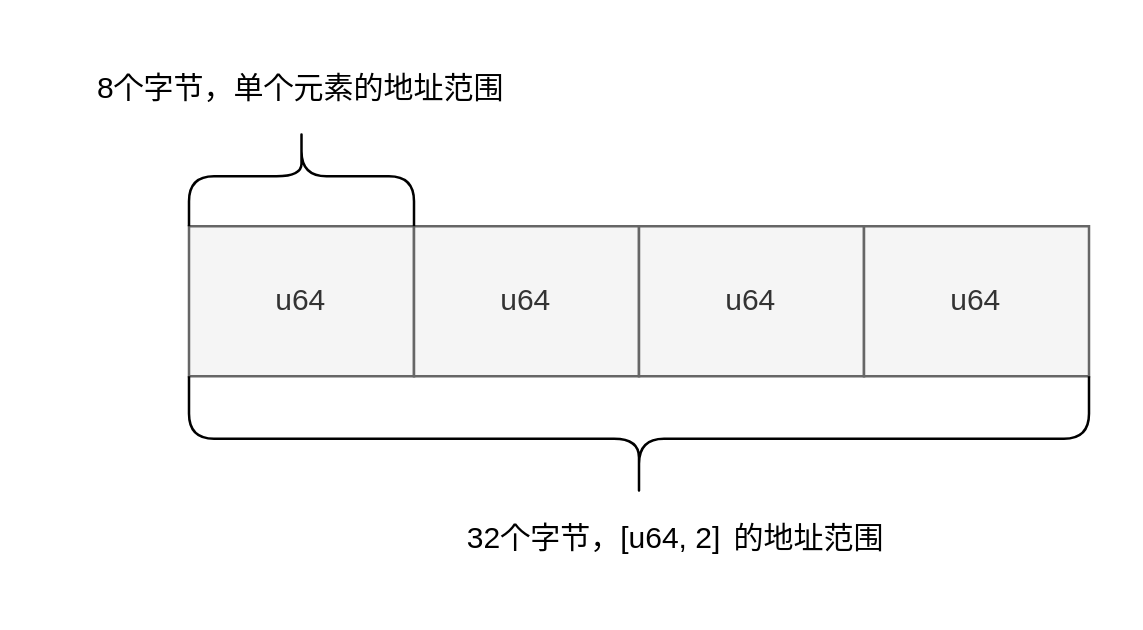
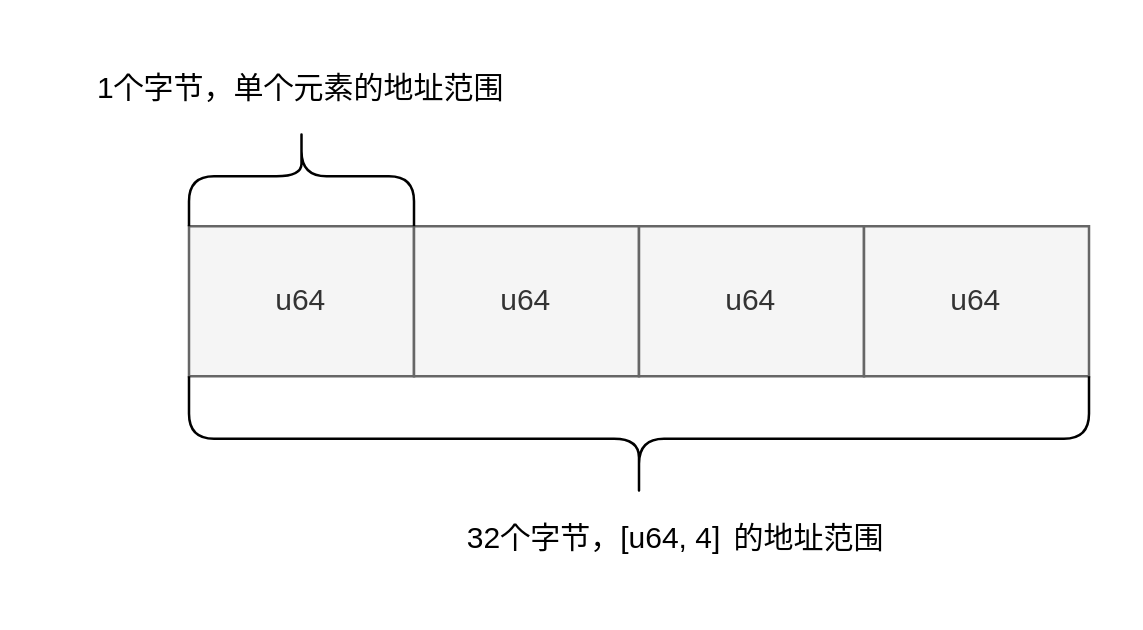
node "8个字节，单个元素的地址范围": label "8个字节，单个元素的地址范围" -> "1个字节，单个元素的地址范围"
node "32个字节，[u64, 2] 的地址范围": label "32个字节，[u64, 2] 的地址范围" -> "32个字节，[u64, 4] 的地址范围"
